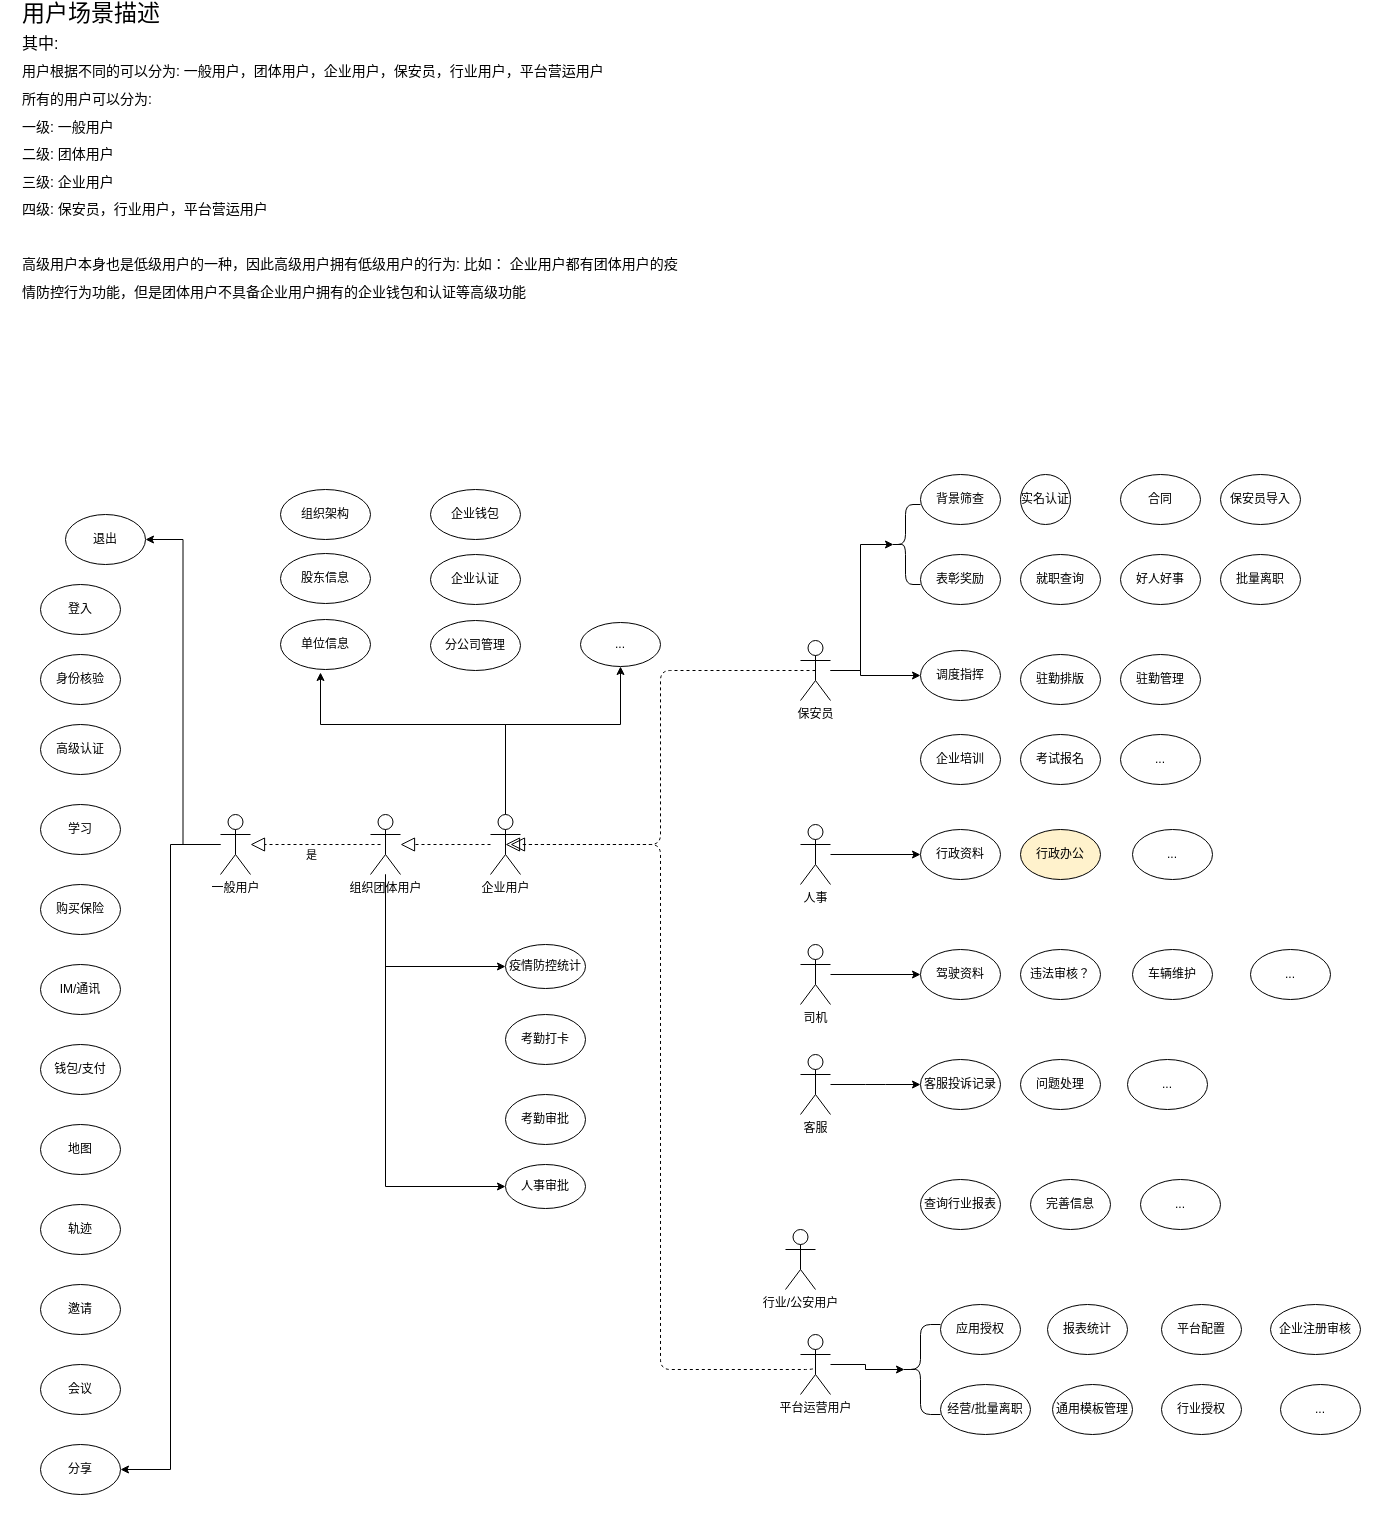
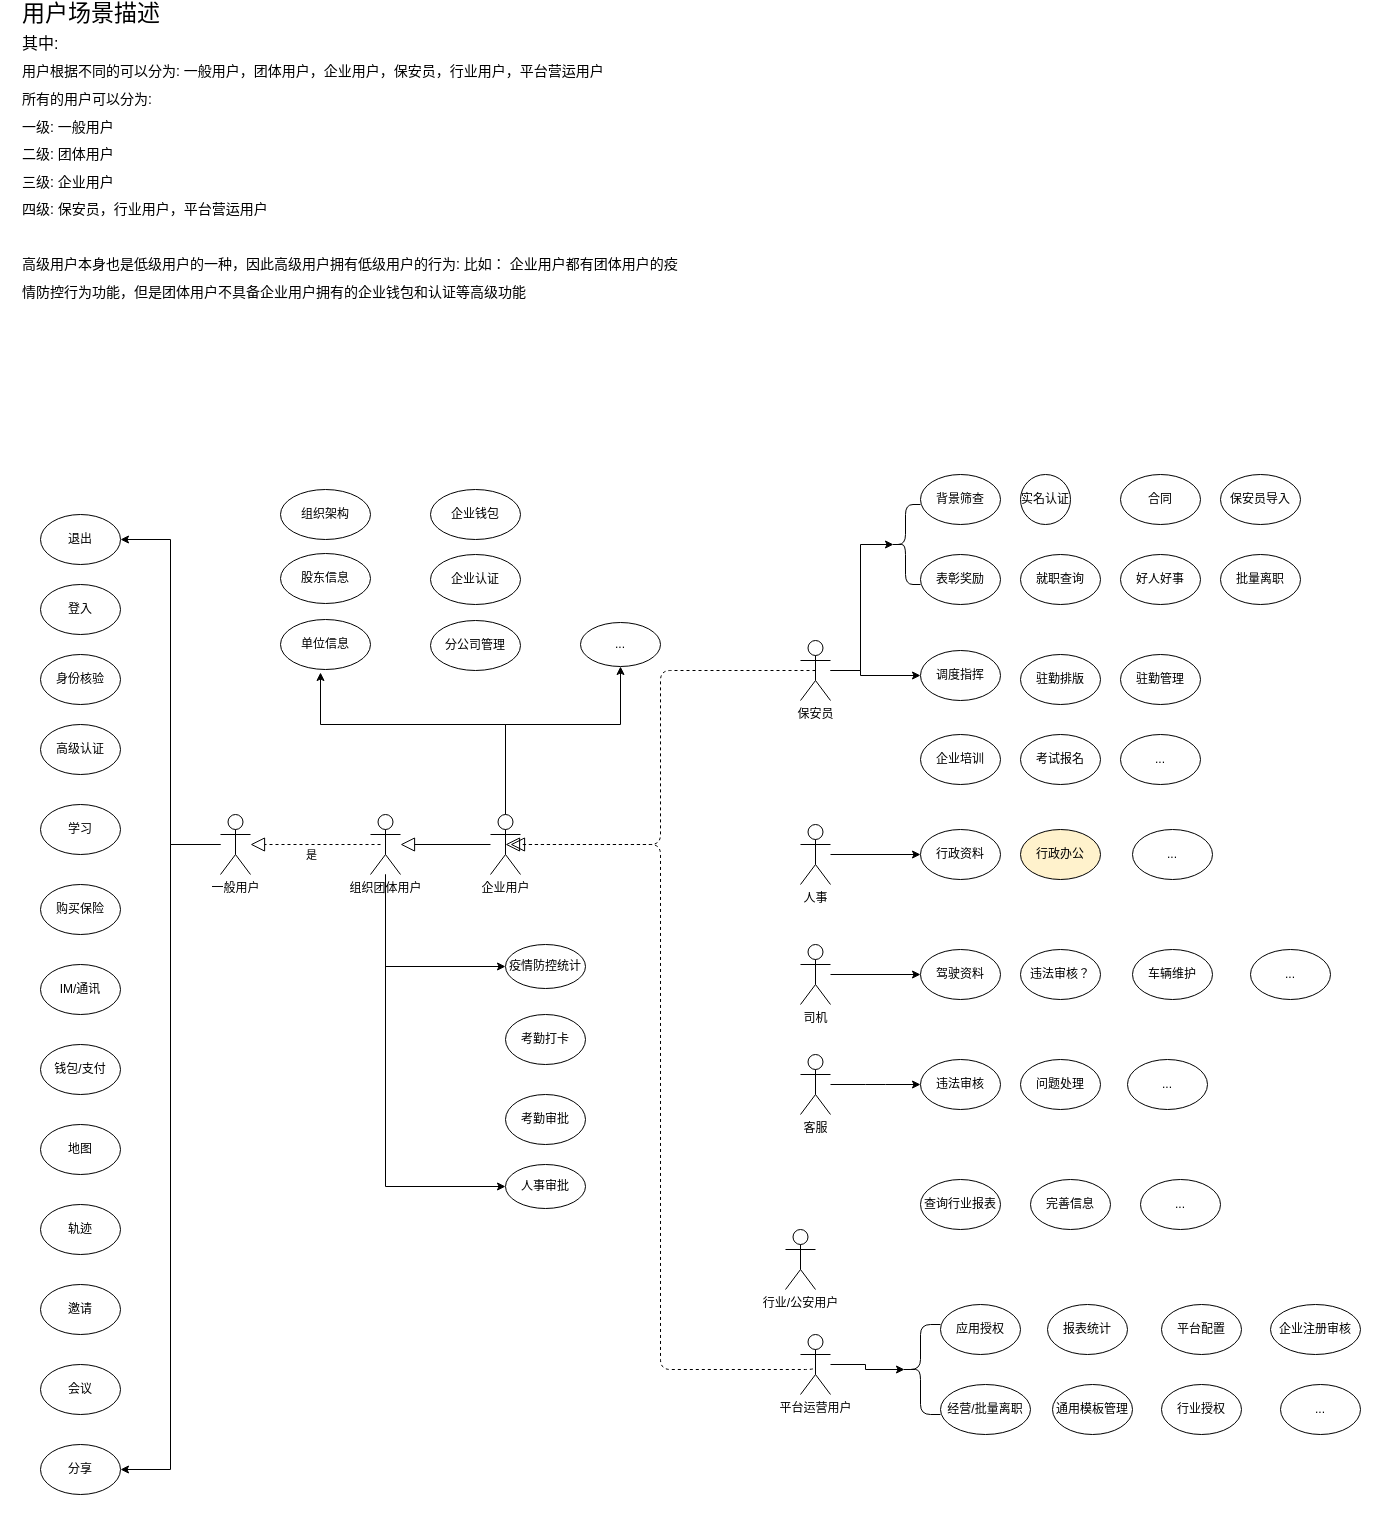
node "退出": moved (106, 540) -> (81, 540)
edge "企业用户" -> "组织团体用户": style dashed -> solid
node "客服投诉记录": label "客服投诉记录" -> "违法审核"
